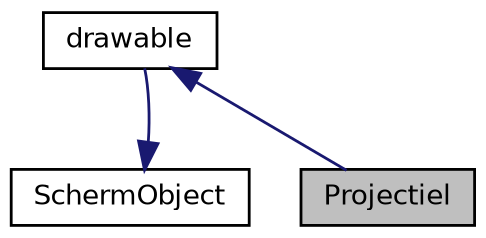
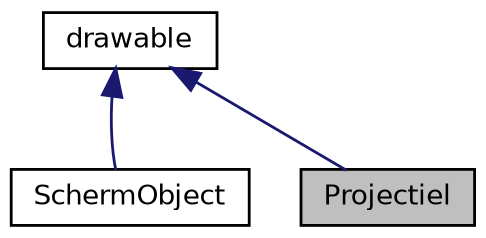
edge "drawable" -> "SchermObject": reversed
